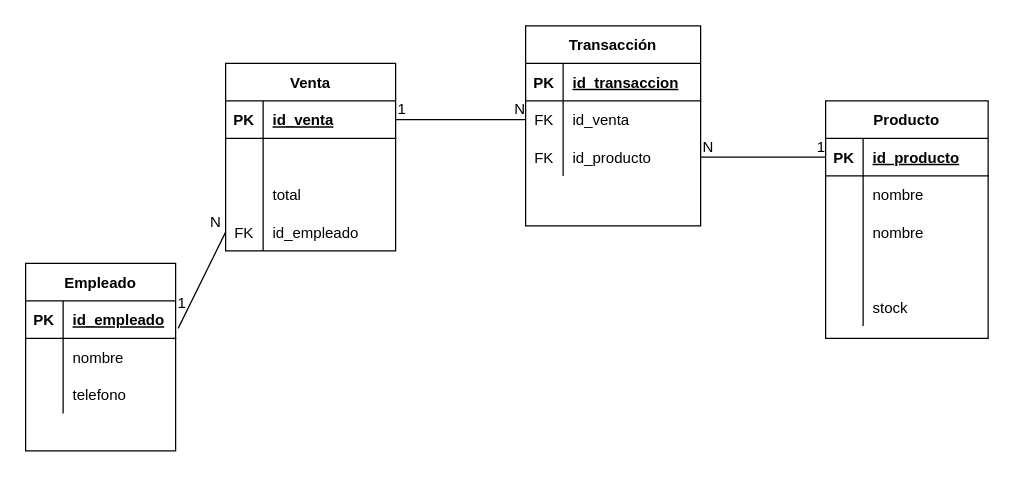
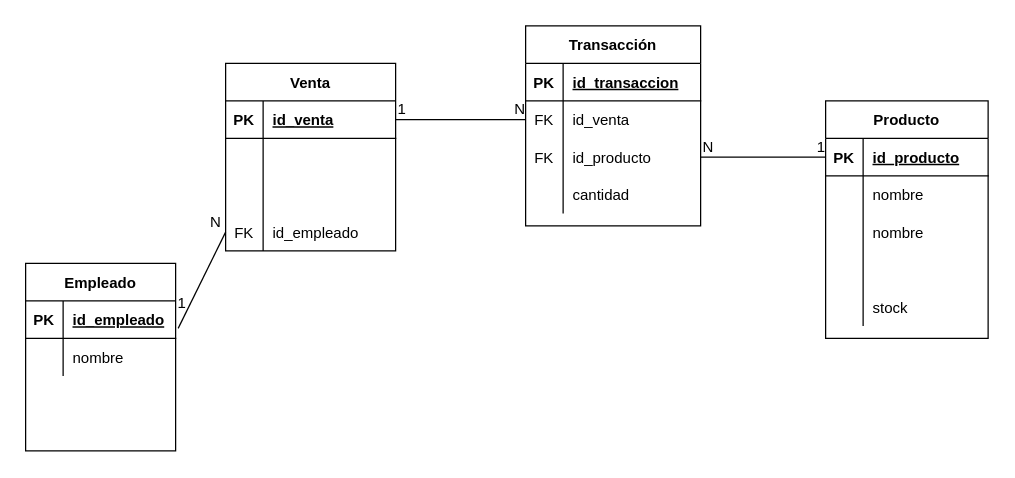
node "total": removed
node "cantidad": added
node "telefono": removed
